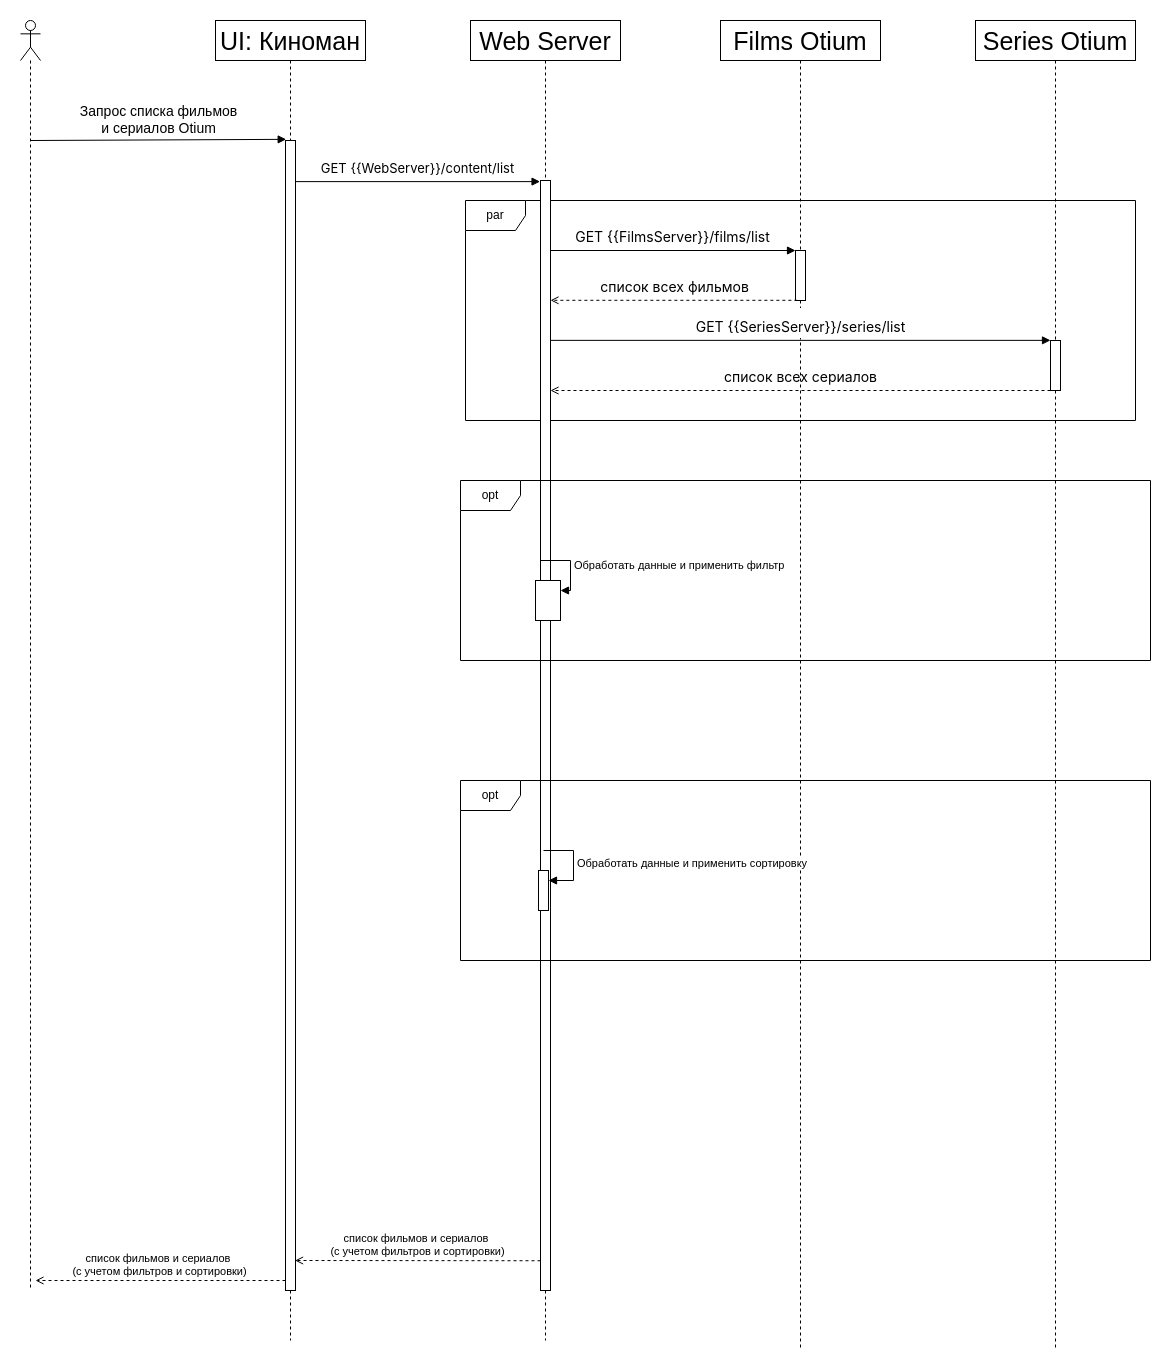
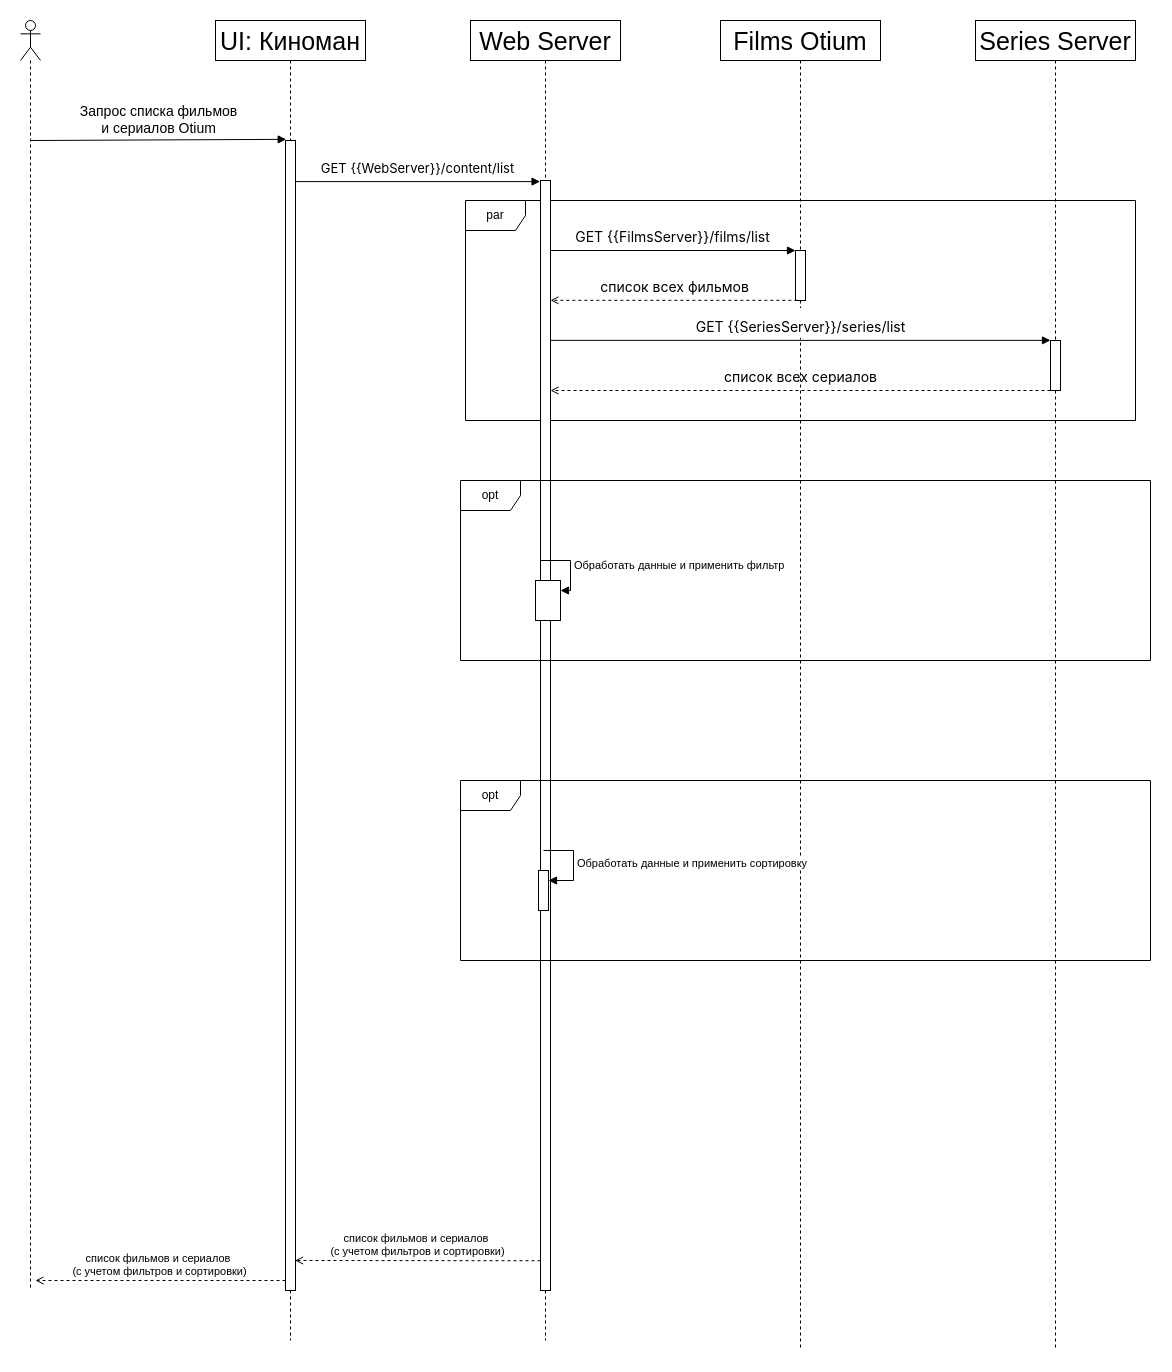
node "Series Otium": label "Series Otium" -> "Series Server"
